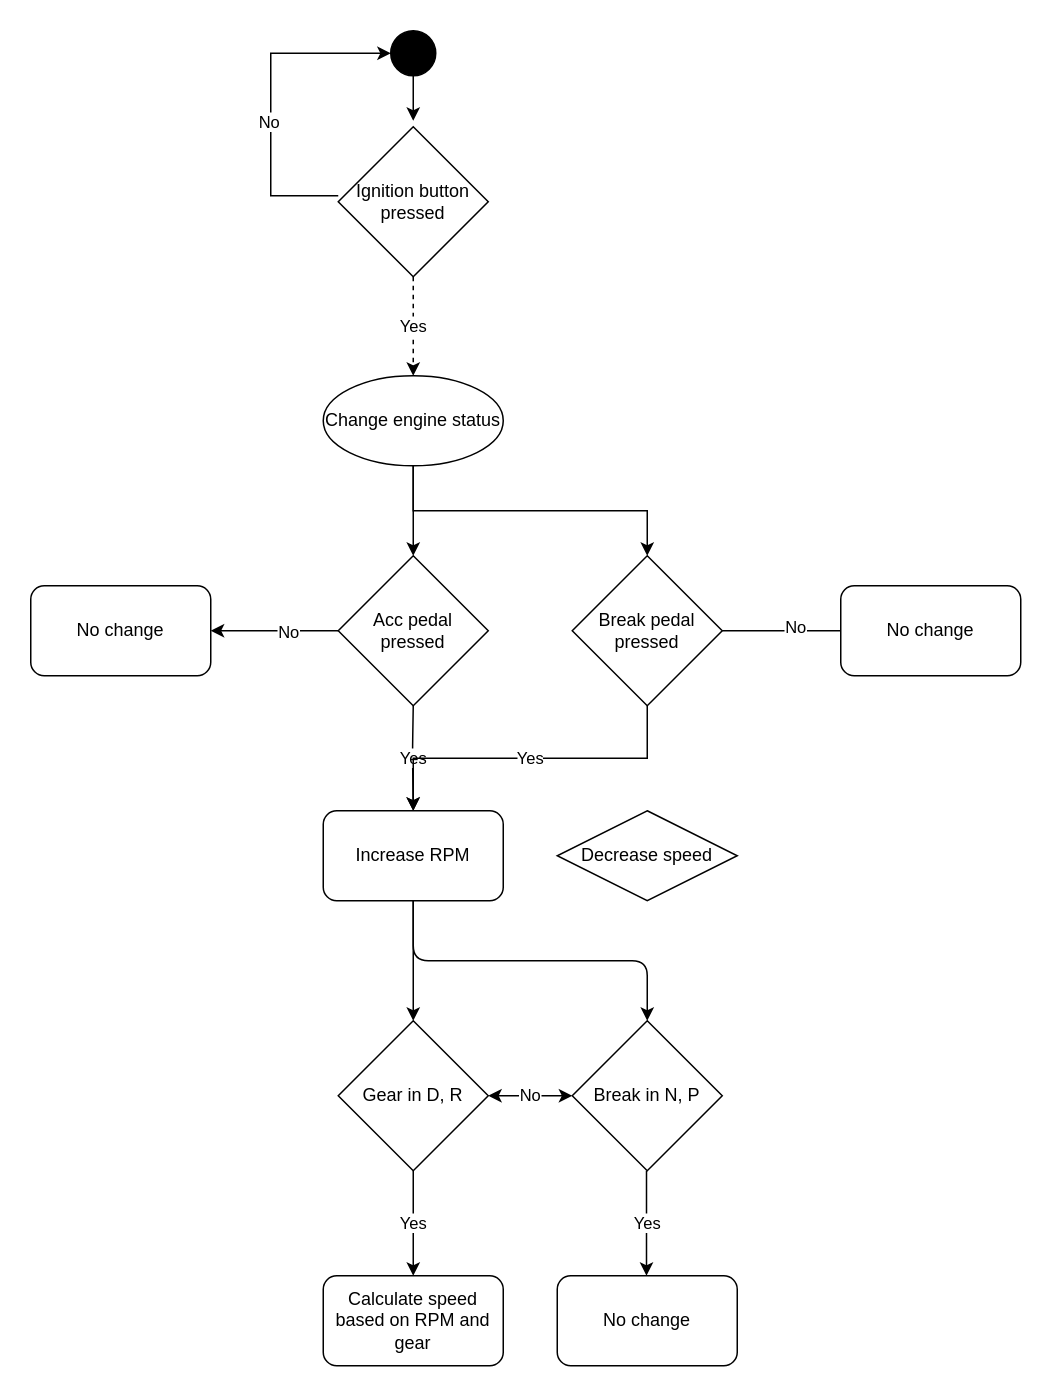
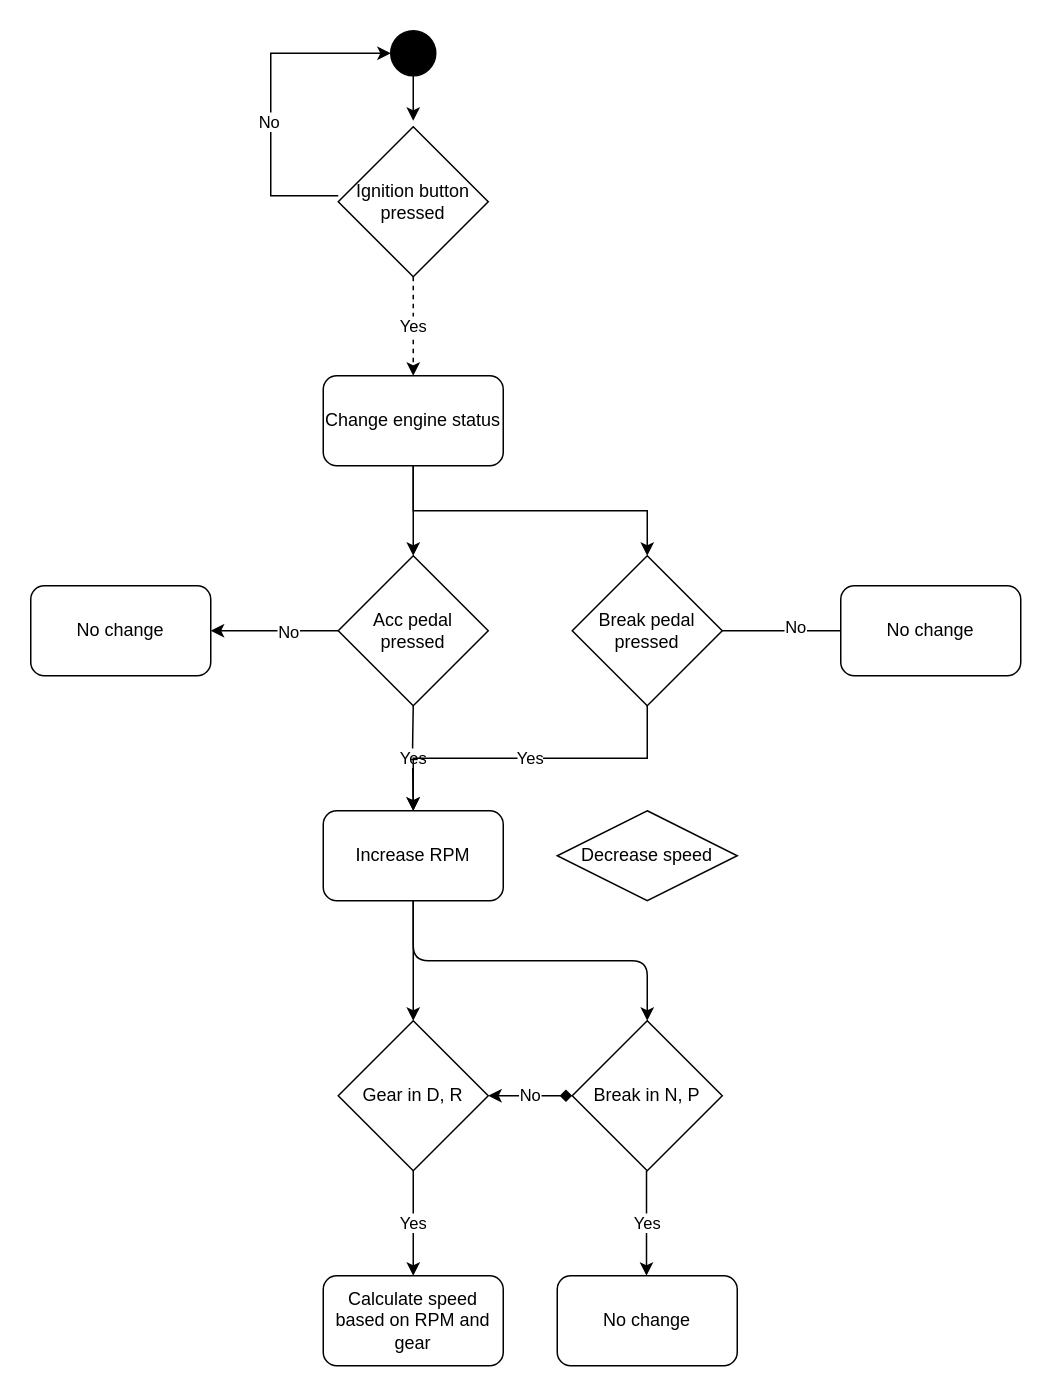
node "Change engine status": shape ellipse -> rounded rectangle
edge "Gear in D, R" -- "Break in N, P": arrowhead classic -> diamond
